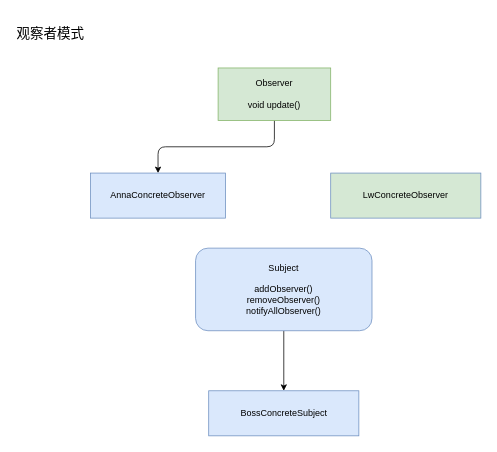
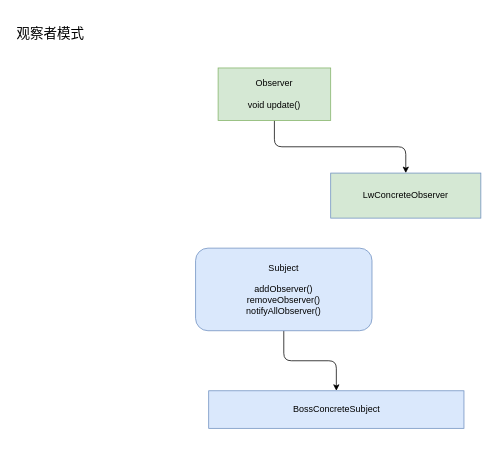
edge "Observer void update()" -> "AnnaConcreteObserver": removed
edge "Observer void update()" -> "LwConcreteObserver": added
node "AnnaConcreteObserver": removed
node "BossConcreteSubject": size 150x45 -> 255x38
